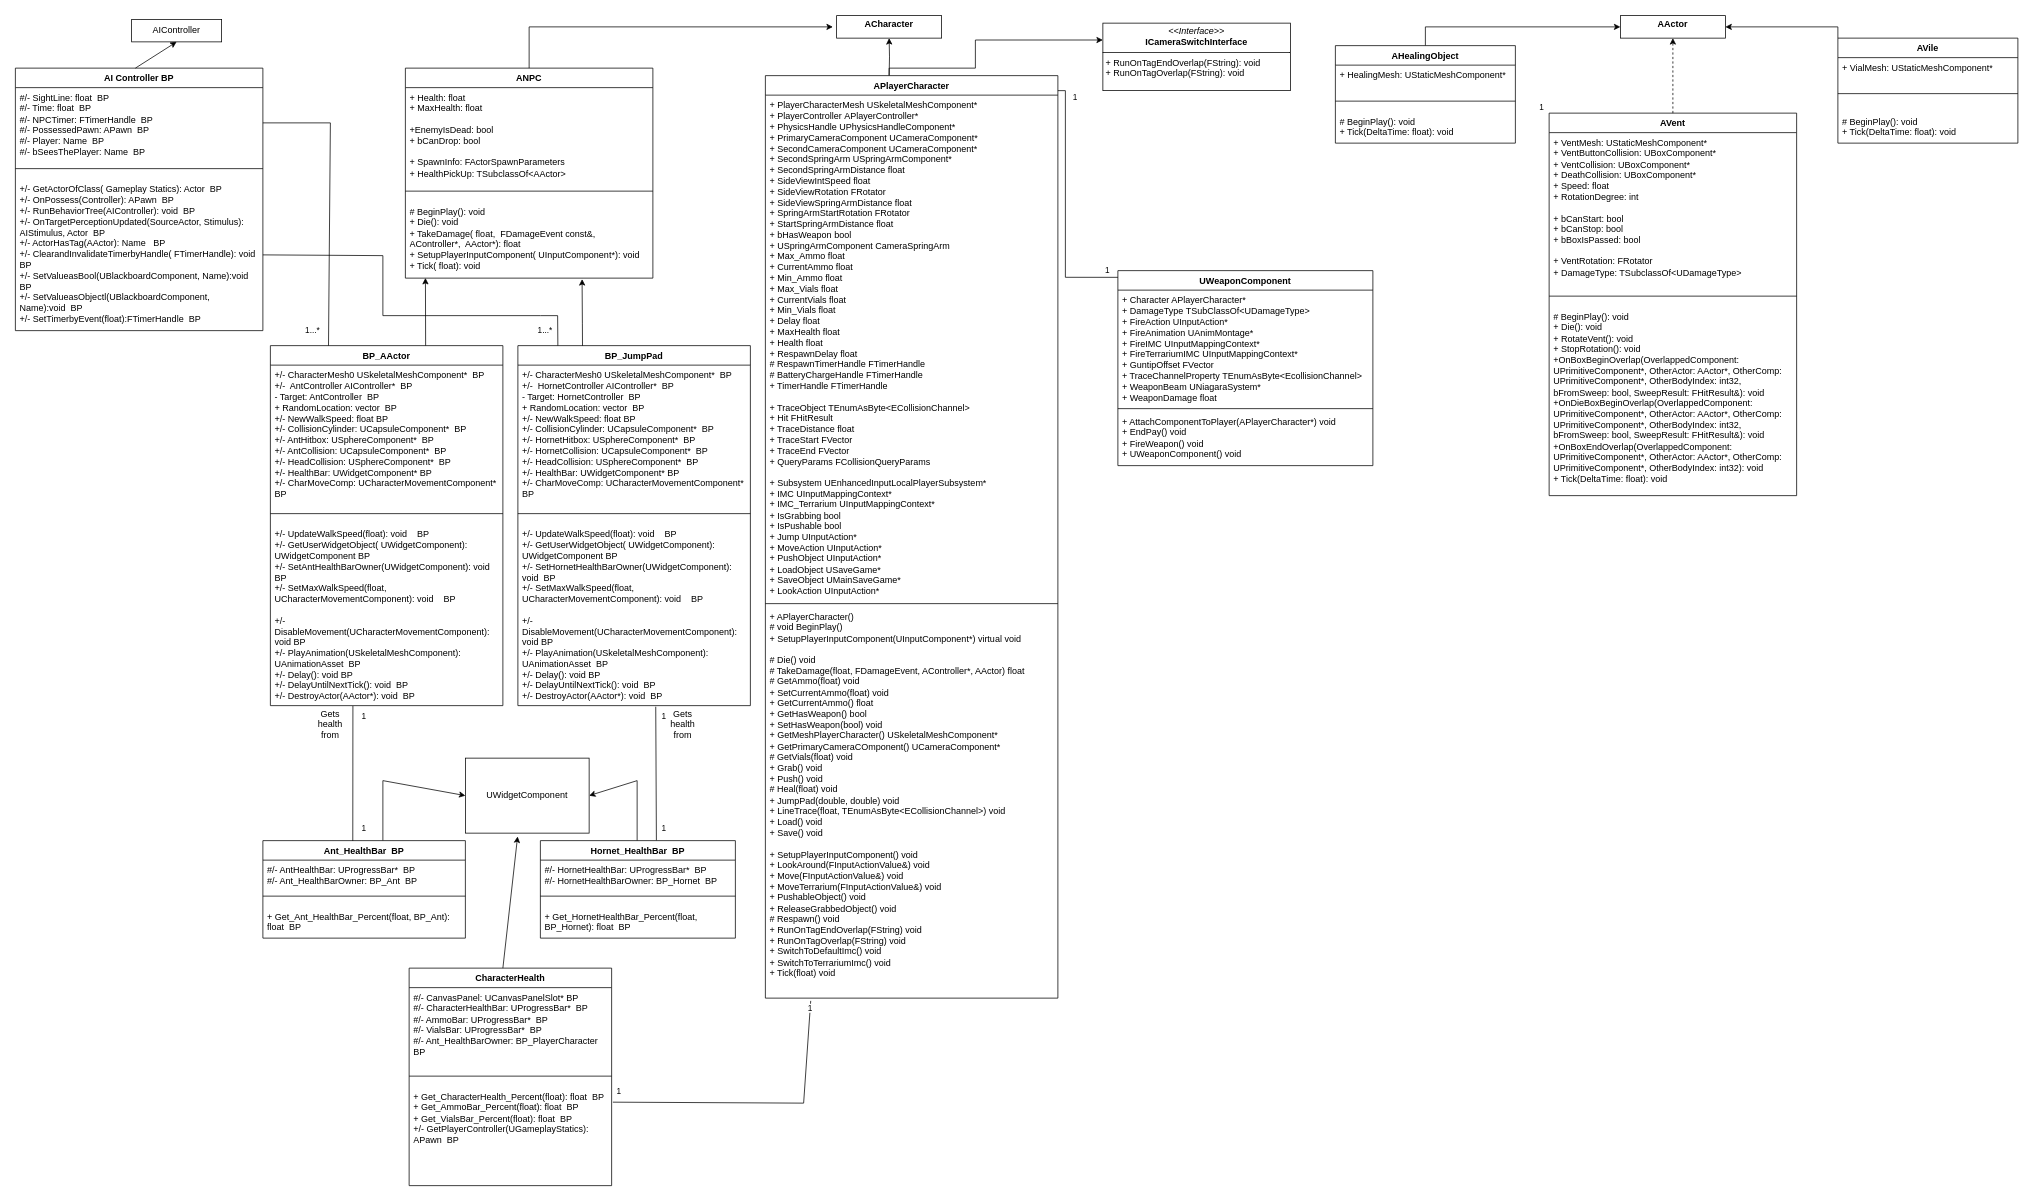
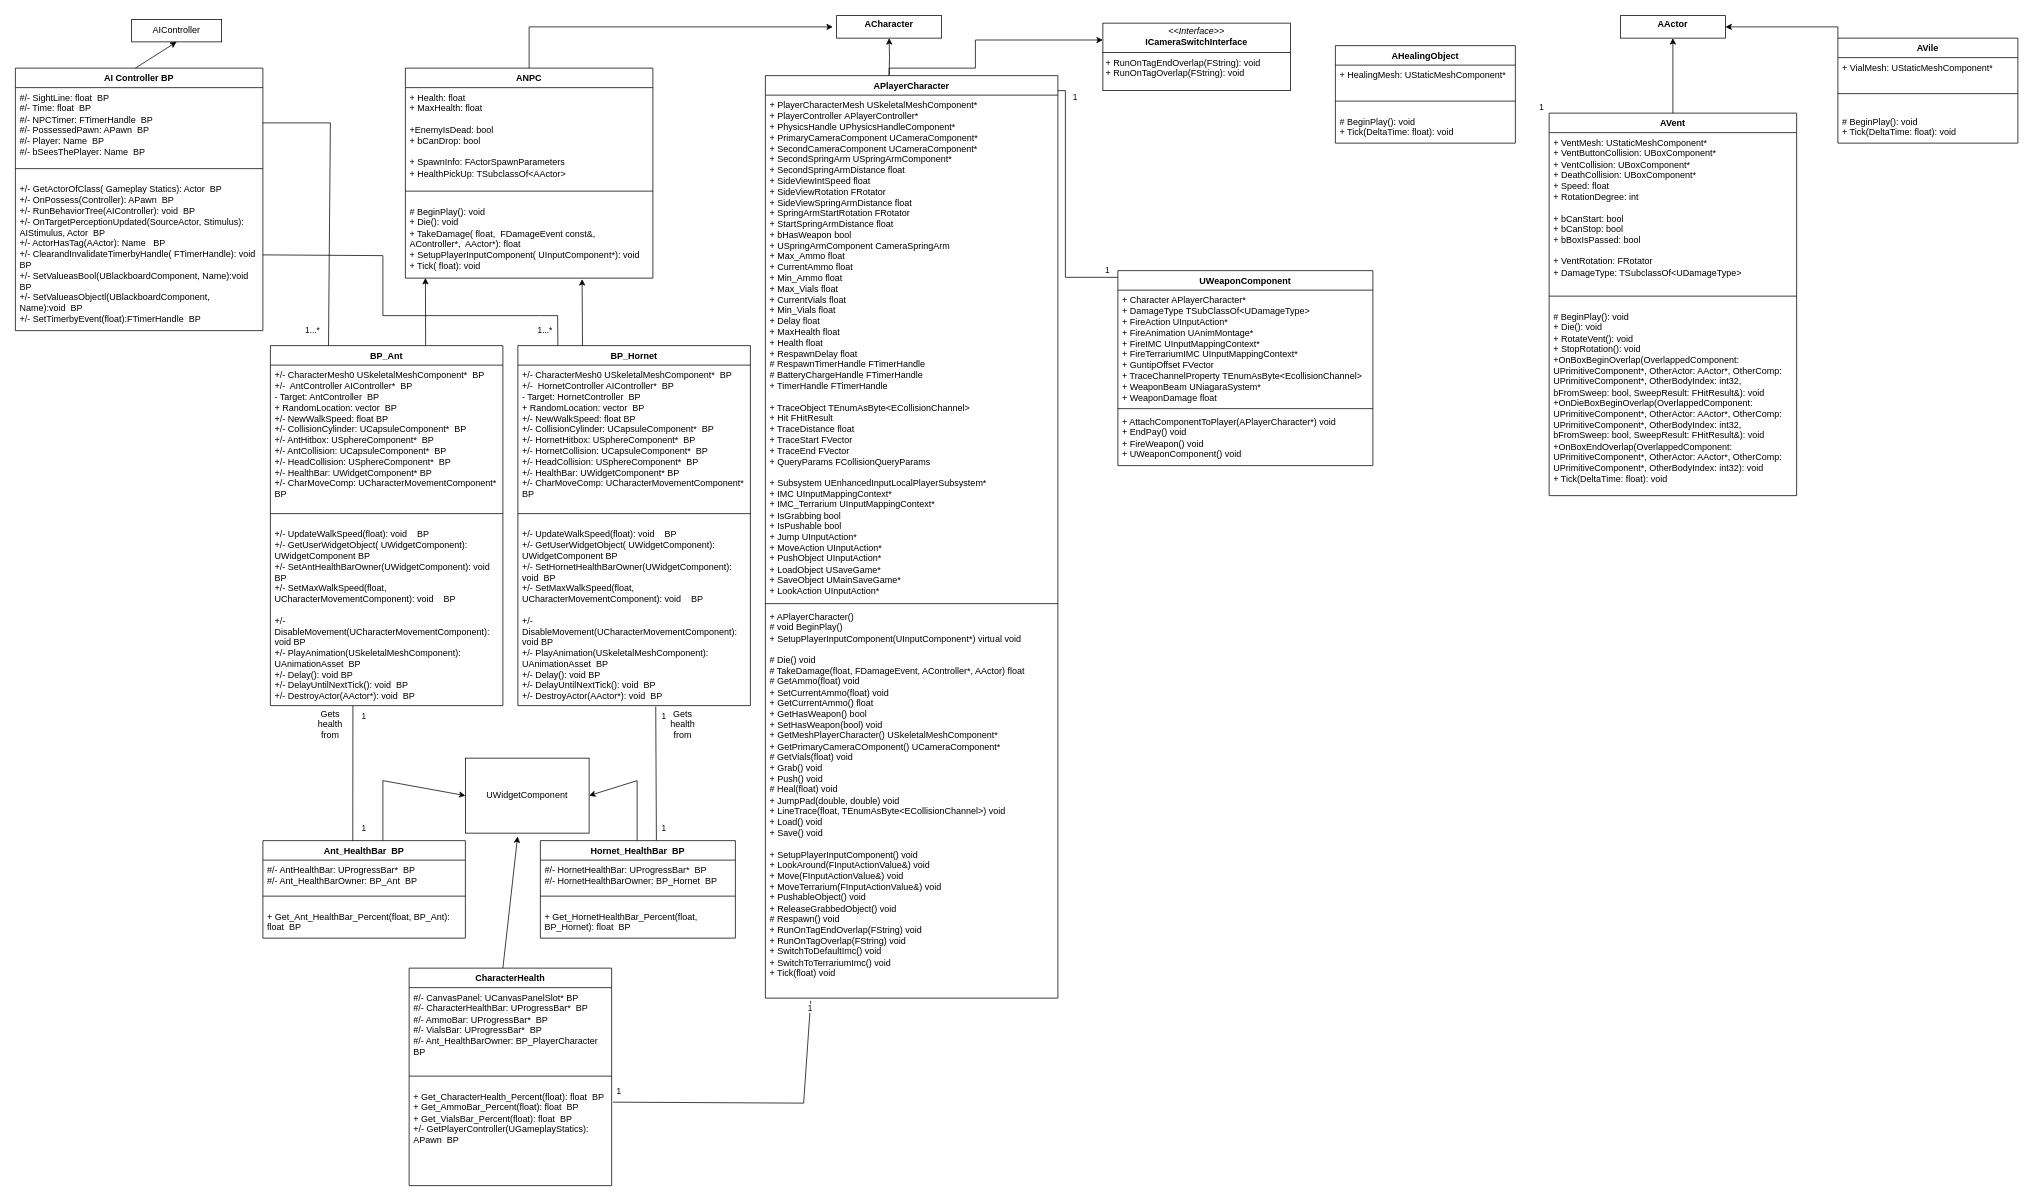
edge "AHealingObject" -> "AActor": removed
edge "AVent" -> "AActor": style dashed -> solid
node "BP_AActor": label "BP_AActor" -> "BP_Ant"
node "BP_JumpPad": label "BP_JumpPad" -> "BP_Hornet"
